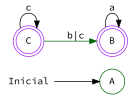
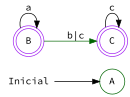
edge "C" -> "B": reversed
